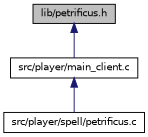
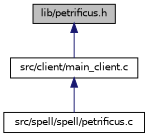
node "src/player/main_client.c": label "src/player/main_client.c" -> "src/client/main_client.c"
node "src/player/spell/petrificus.c": label "src/player/spell/petrificus.c" -> "src/spell/spell/petrificus.c"
